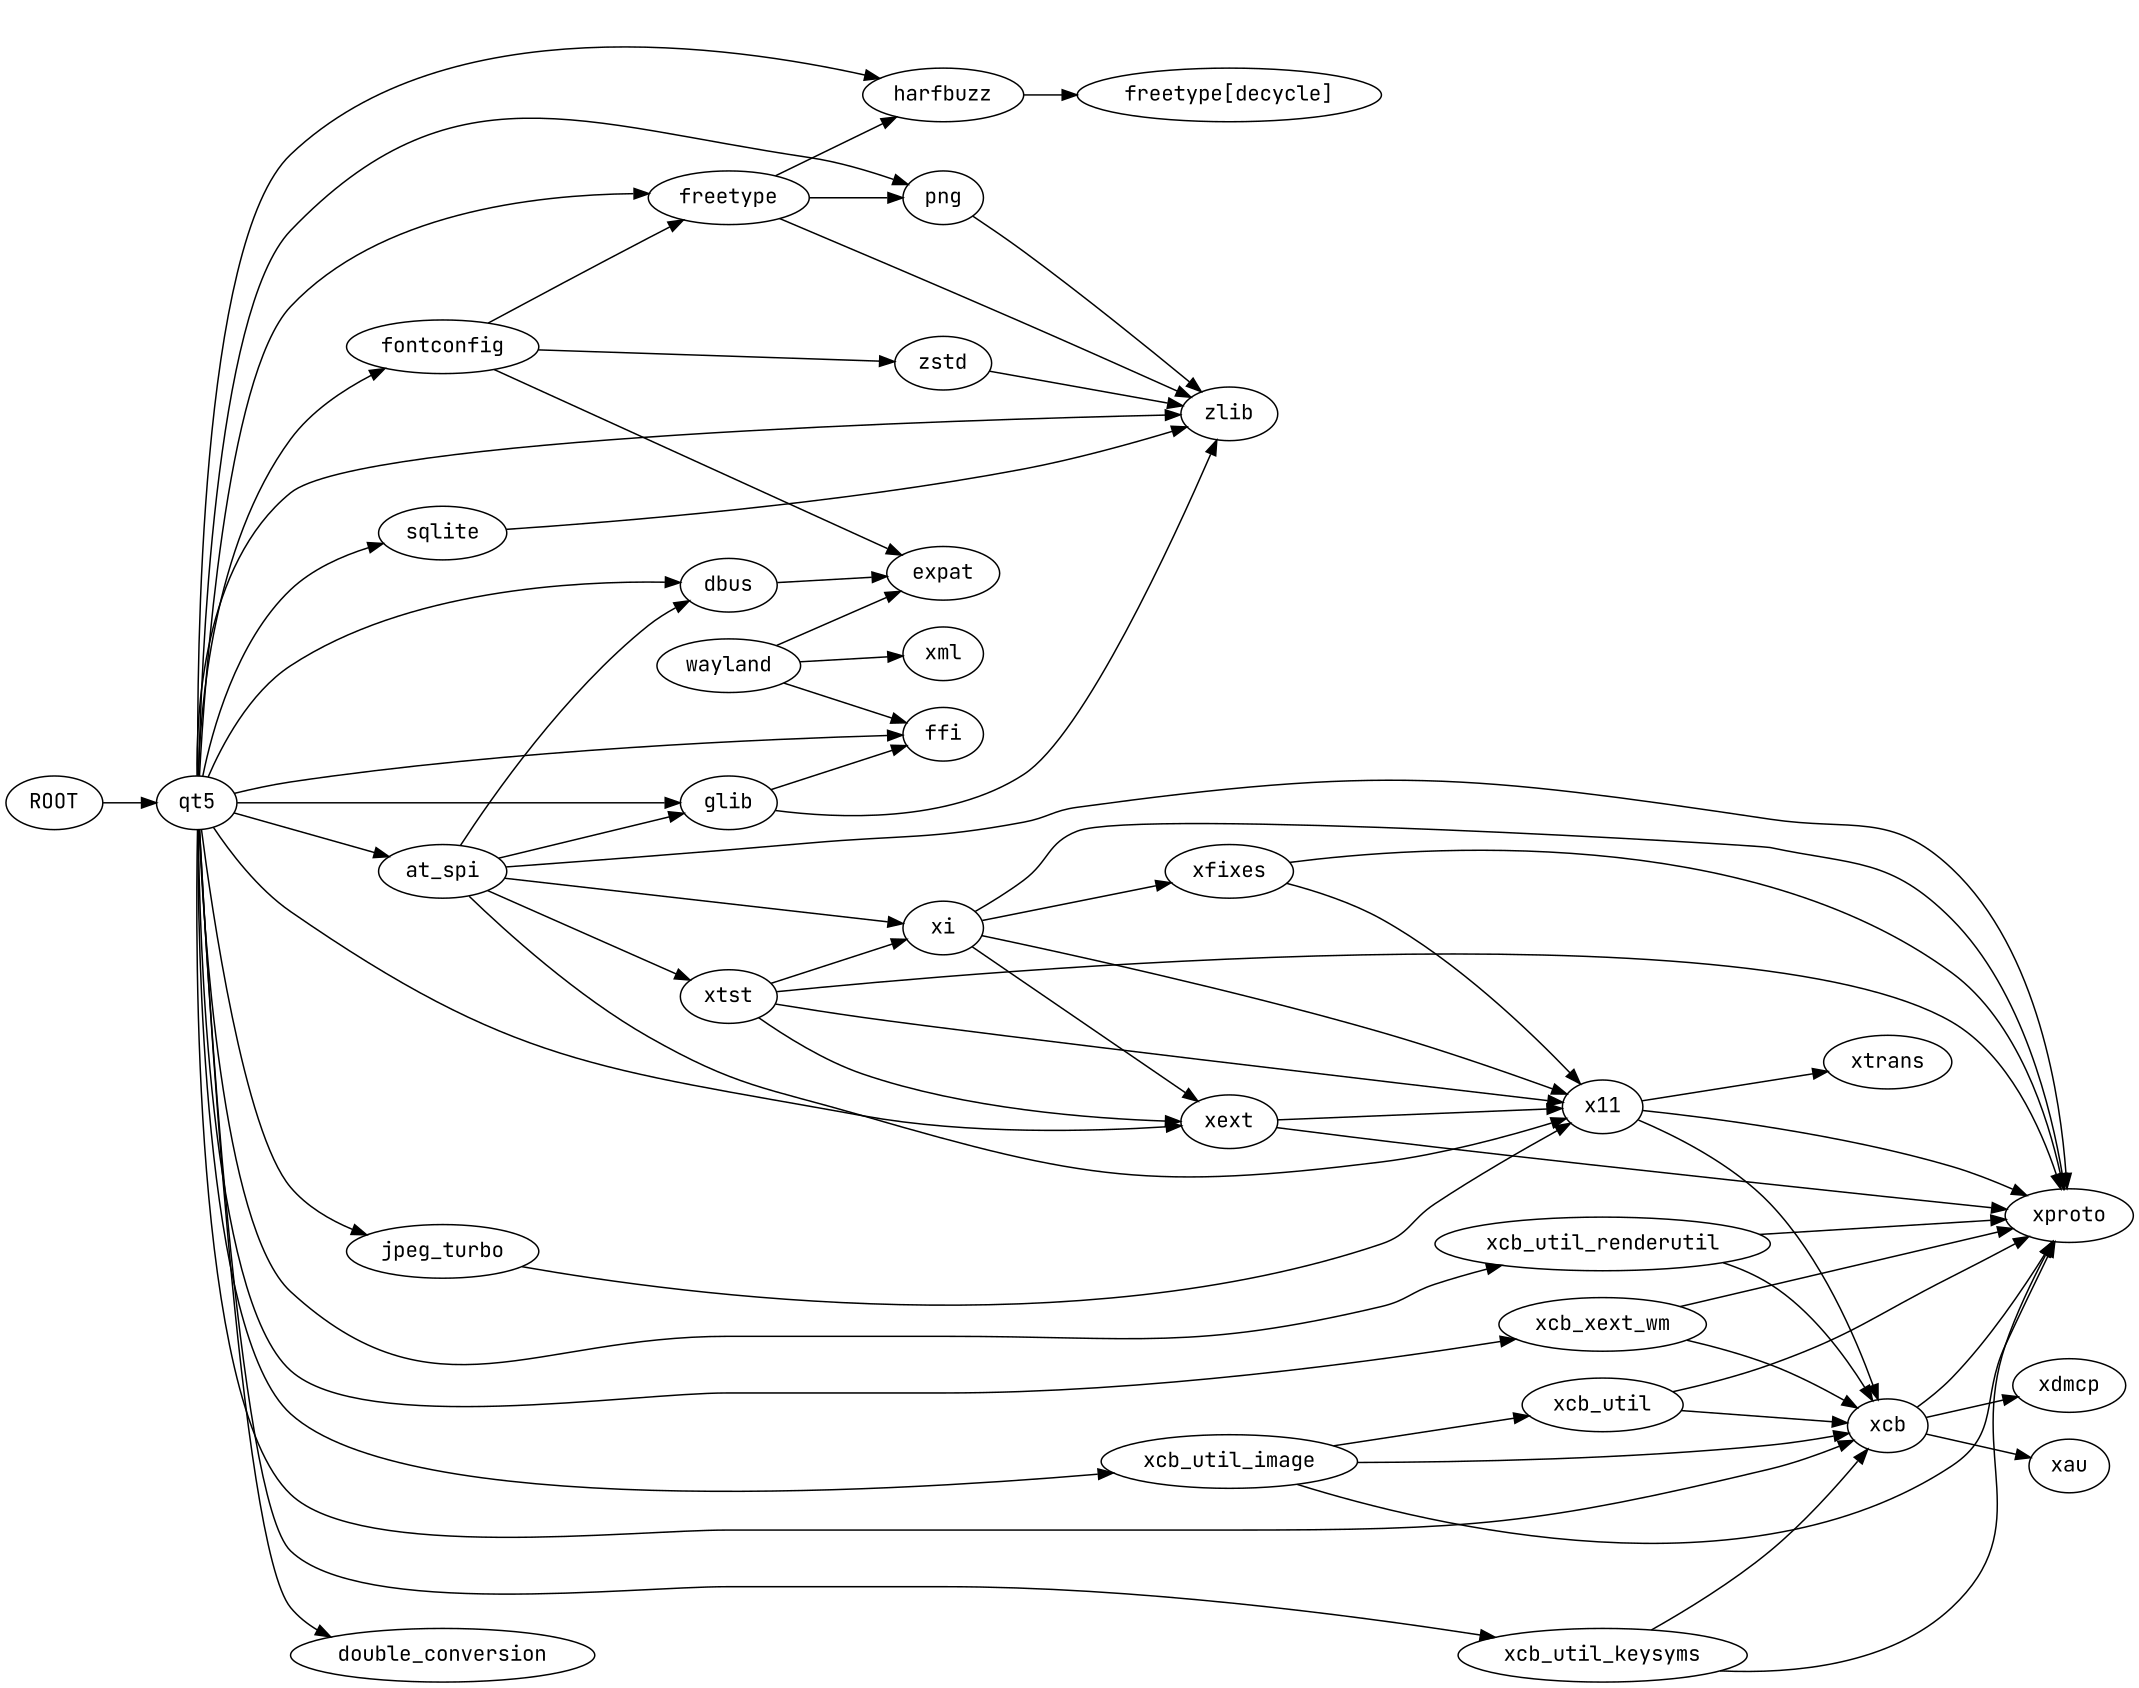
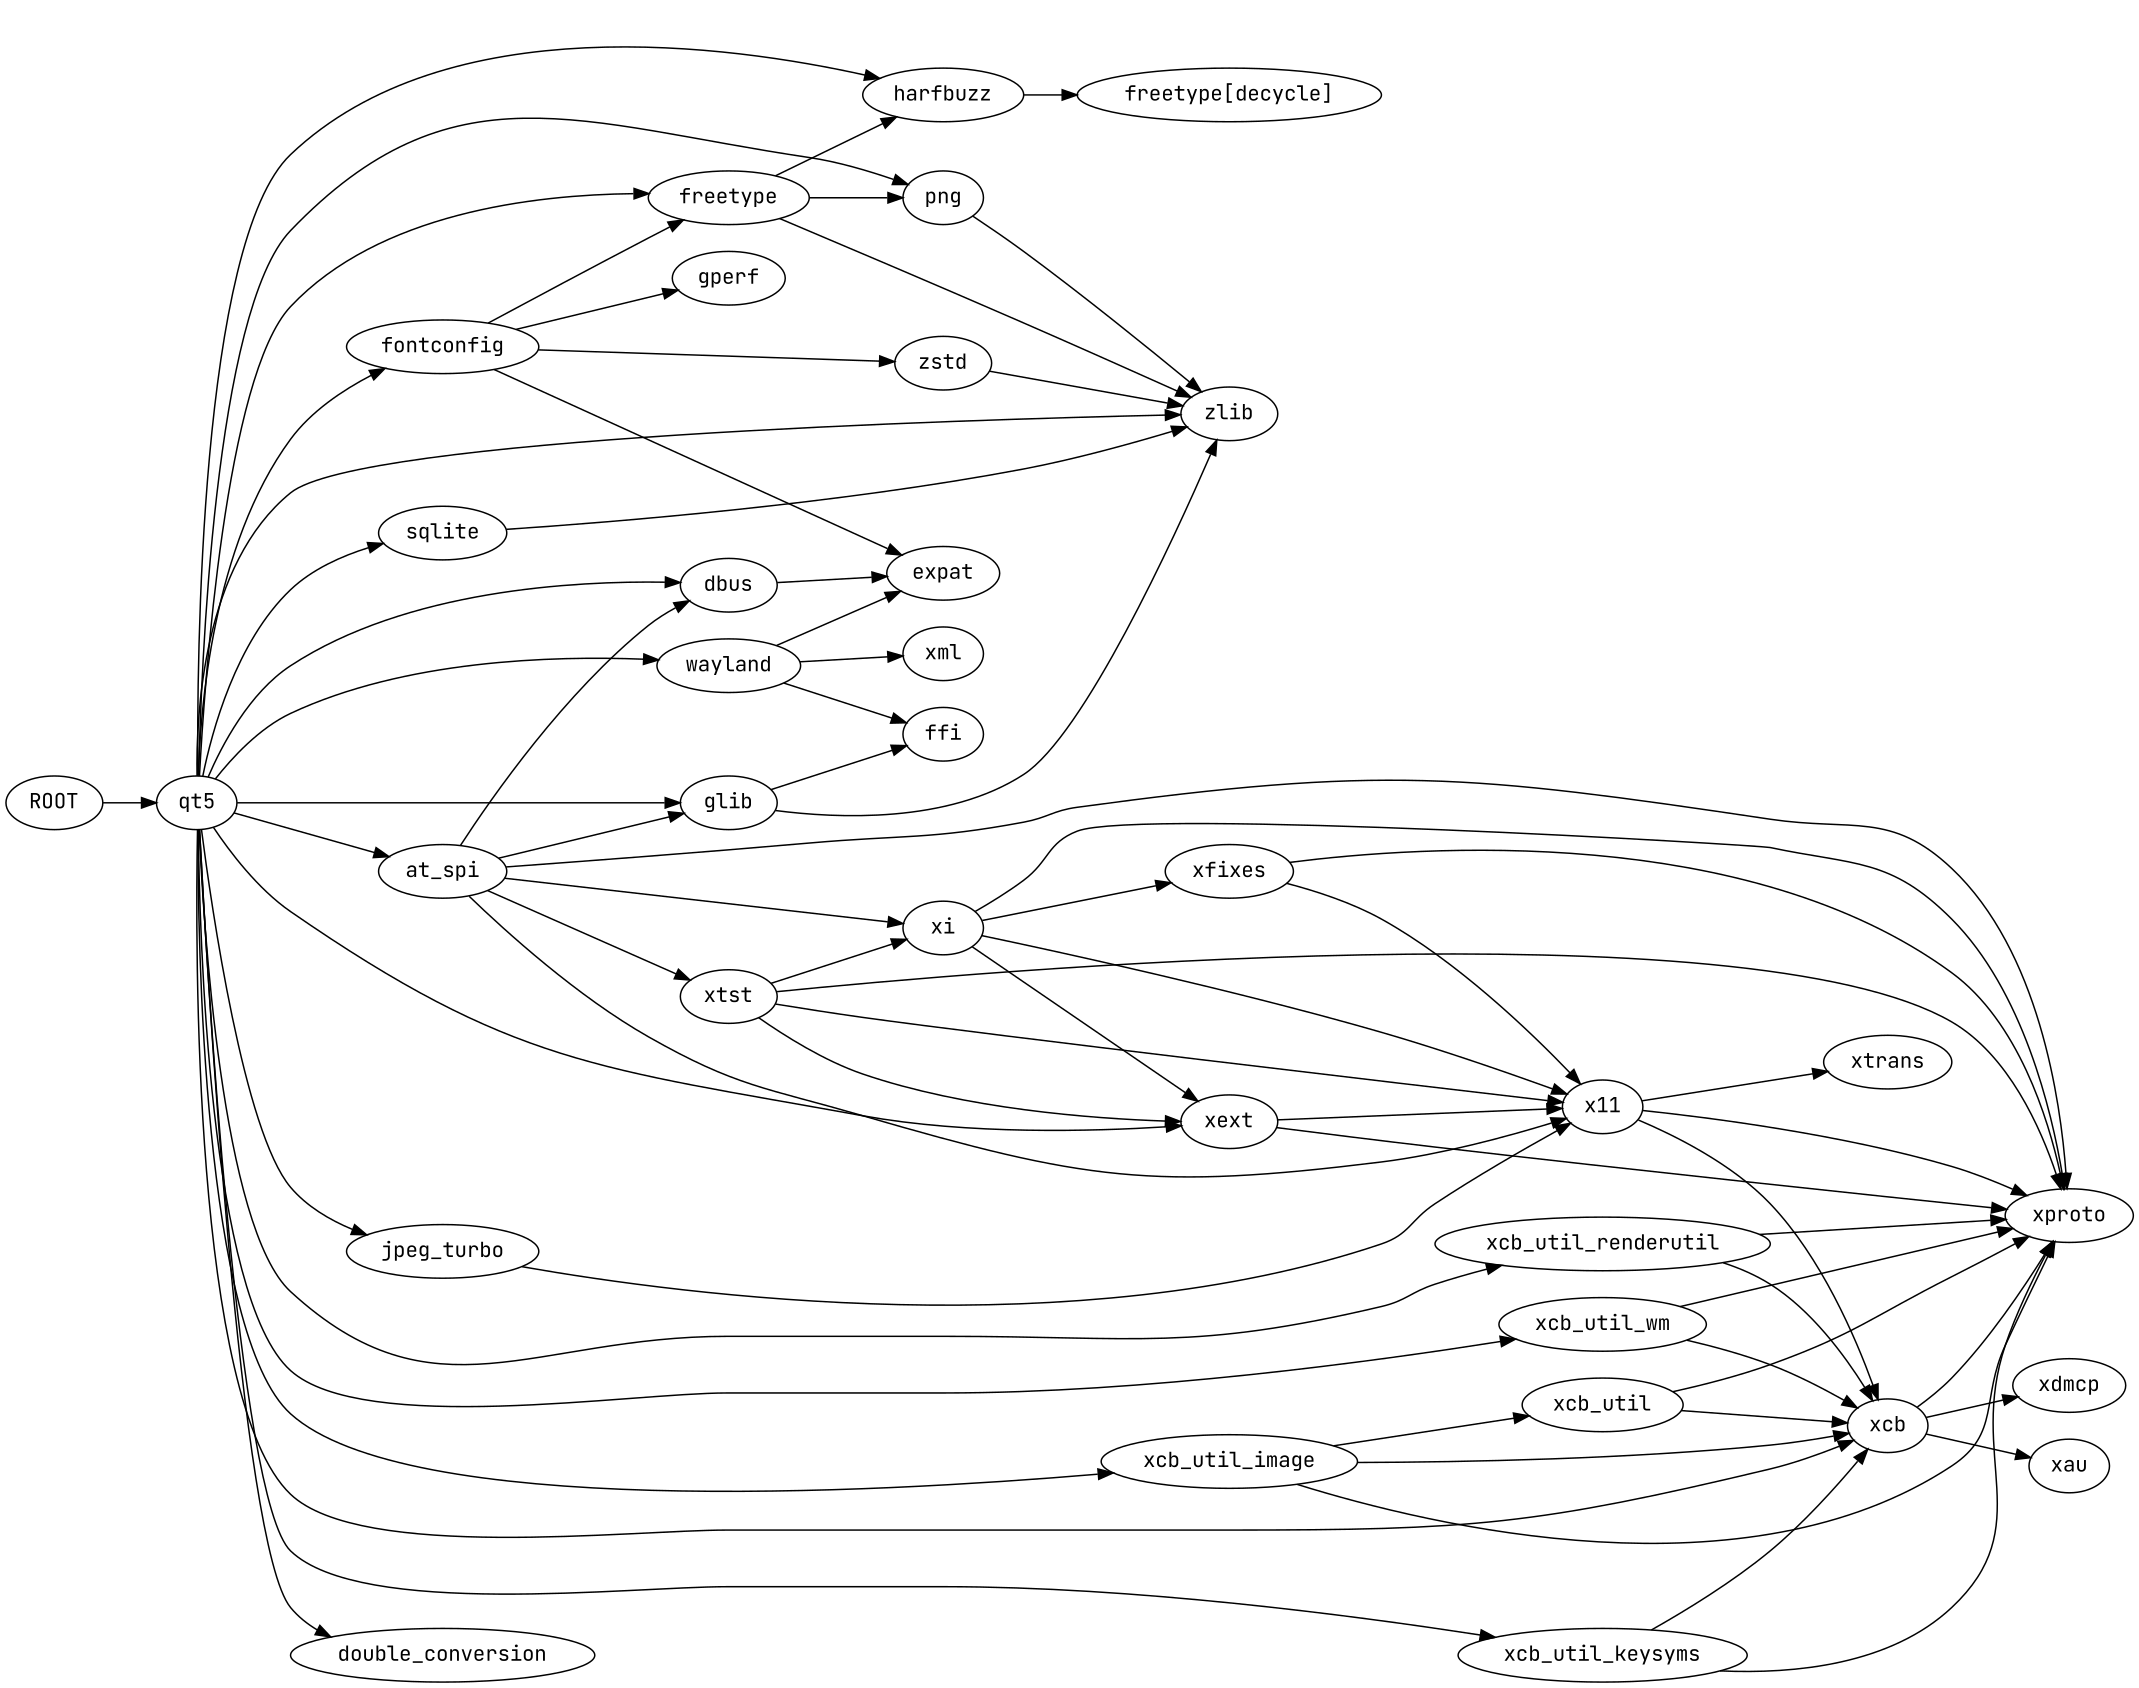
node "gperf": added
edge "qt5" -> "ffi": now "qt5" -> "wayland"
node "xcb_xext_wm": label "xcb_xext_wm" -> "xcb_util_wm"
